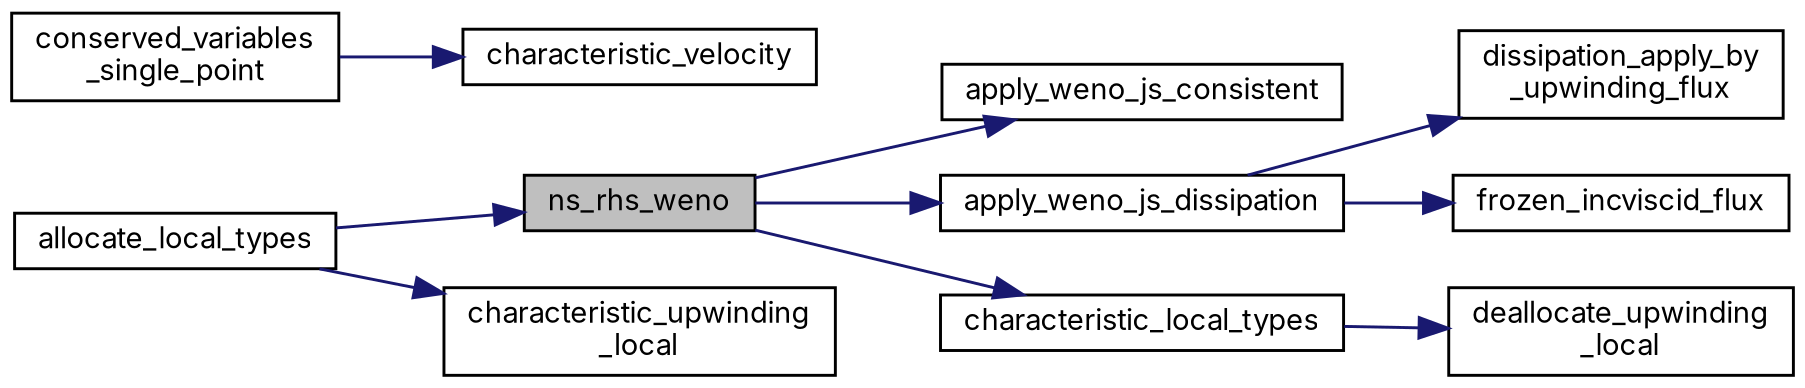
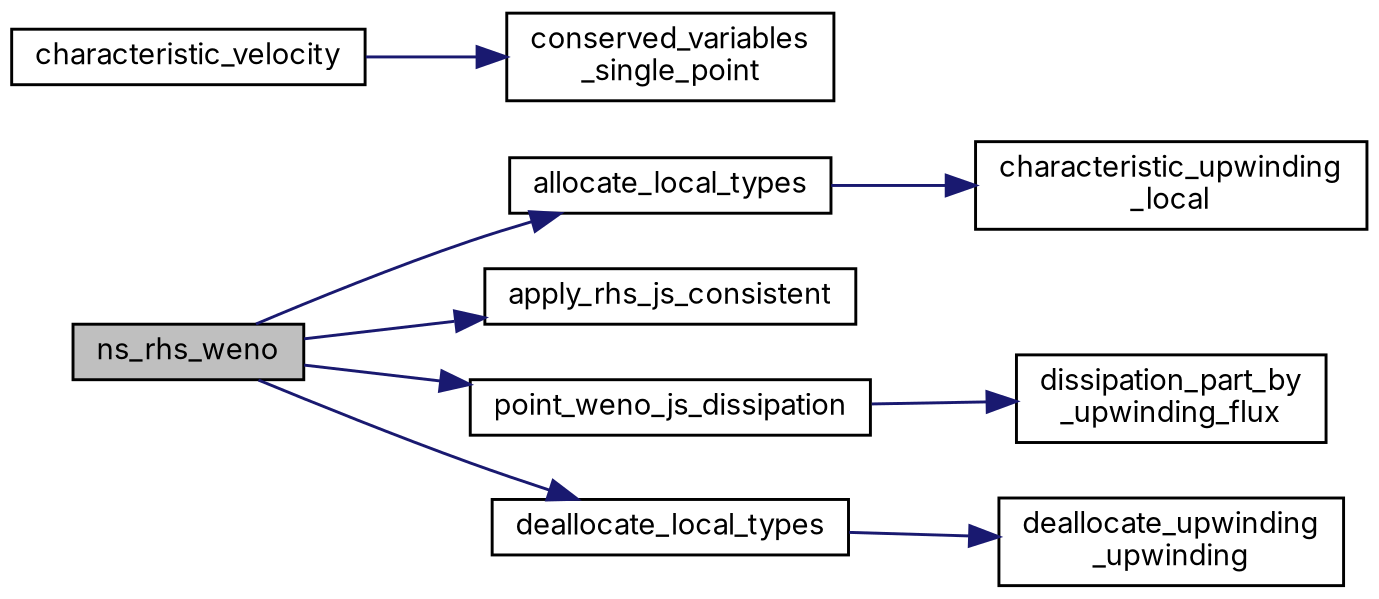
edge "conserved_variables _single_point" -> "characteristic_velocity": reversed
node "dissipation_apply_by _upwinding_flux": label "dissipation_apply_by _upwinding_flux" -> "dissipation_part_by _upwinding_flux"
node "apply_weno_js_consistent": label "apply_weno_js_consistent" -> "apply_rhs_js_consistent"
node "apply_weno_js_dissipation": label "apply_weno_js_dissipation" -> "point_weno_js_dissipation"
node "frozen_incviscid_flux": removed
edge "allocate_local_types" -> "ns_rhs_weno": reversed
node "characteristic_local_types": label "characteristic_local_types" -> "deallocate_local_types"
node "deallocate_upwinding _local": label "deallocate_upwinding _local" -> "deallocate_upwinding _upwinding"
